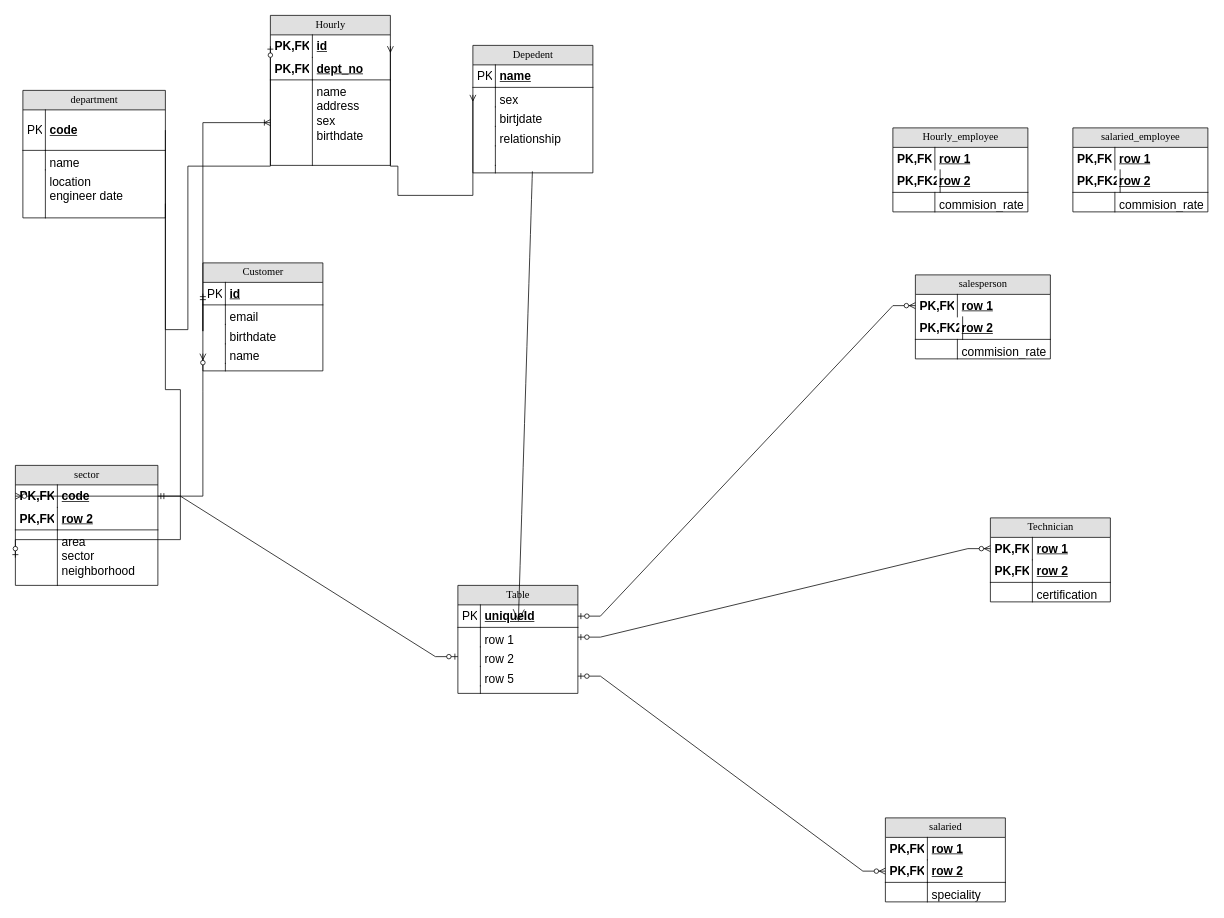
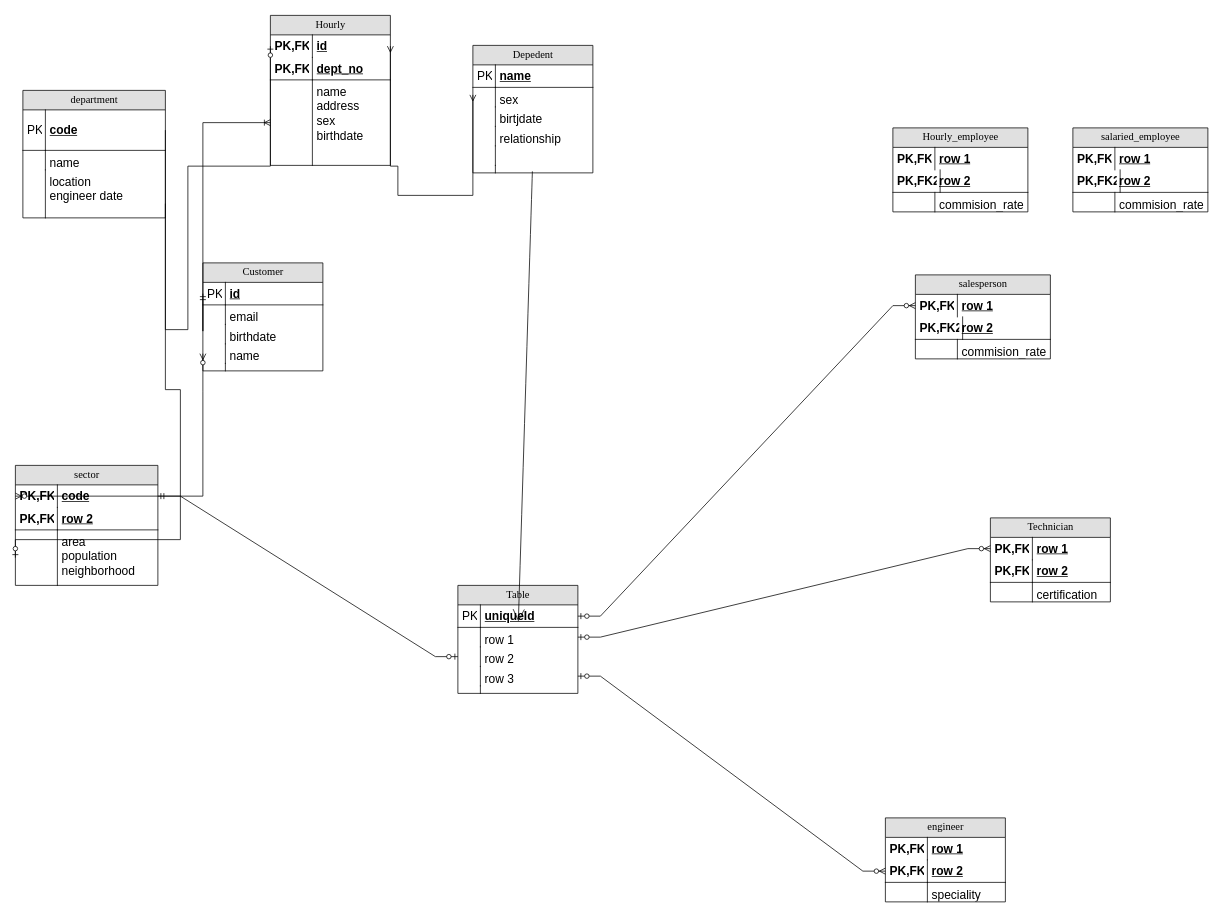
node "area sector neighborhood": label "area sector neighborhood" -> "area population neighborhood"
node "row 5": label "row 5" -> "row 3"
node "salaried": label "salaried" -> "engineer"
